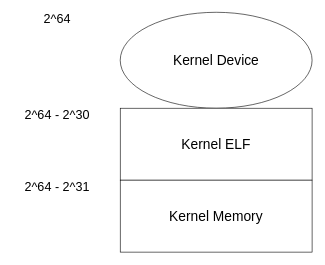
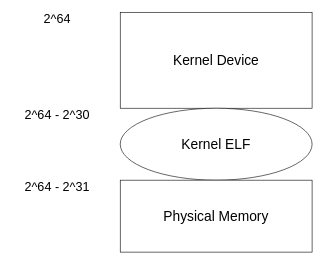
node "Kernel Device": shape ellipse -> rectangle
node "Kernel ELF": shape rectangle -> ellipse
node "Kernel Memory": label "Kernel Memory" -> "Physical Memory"
